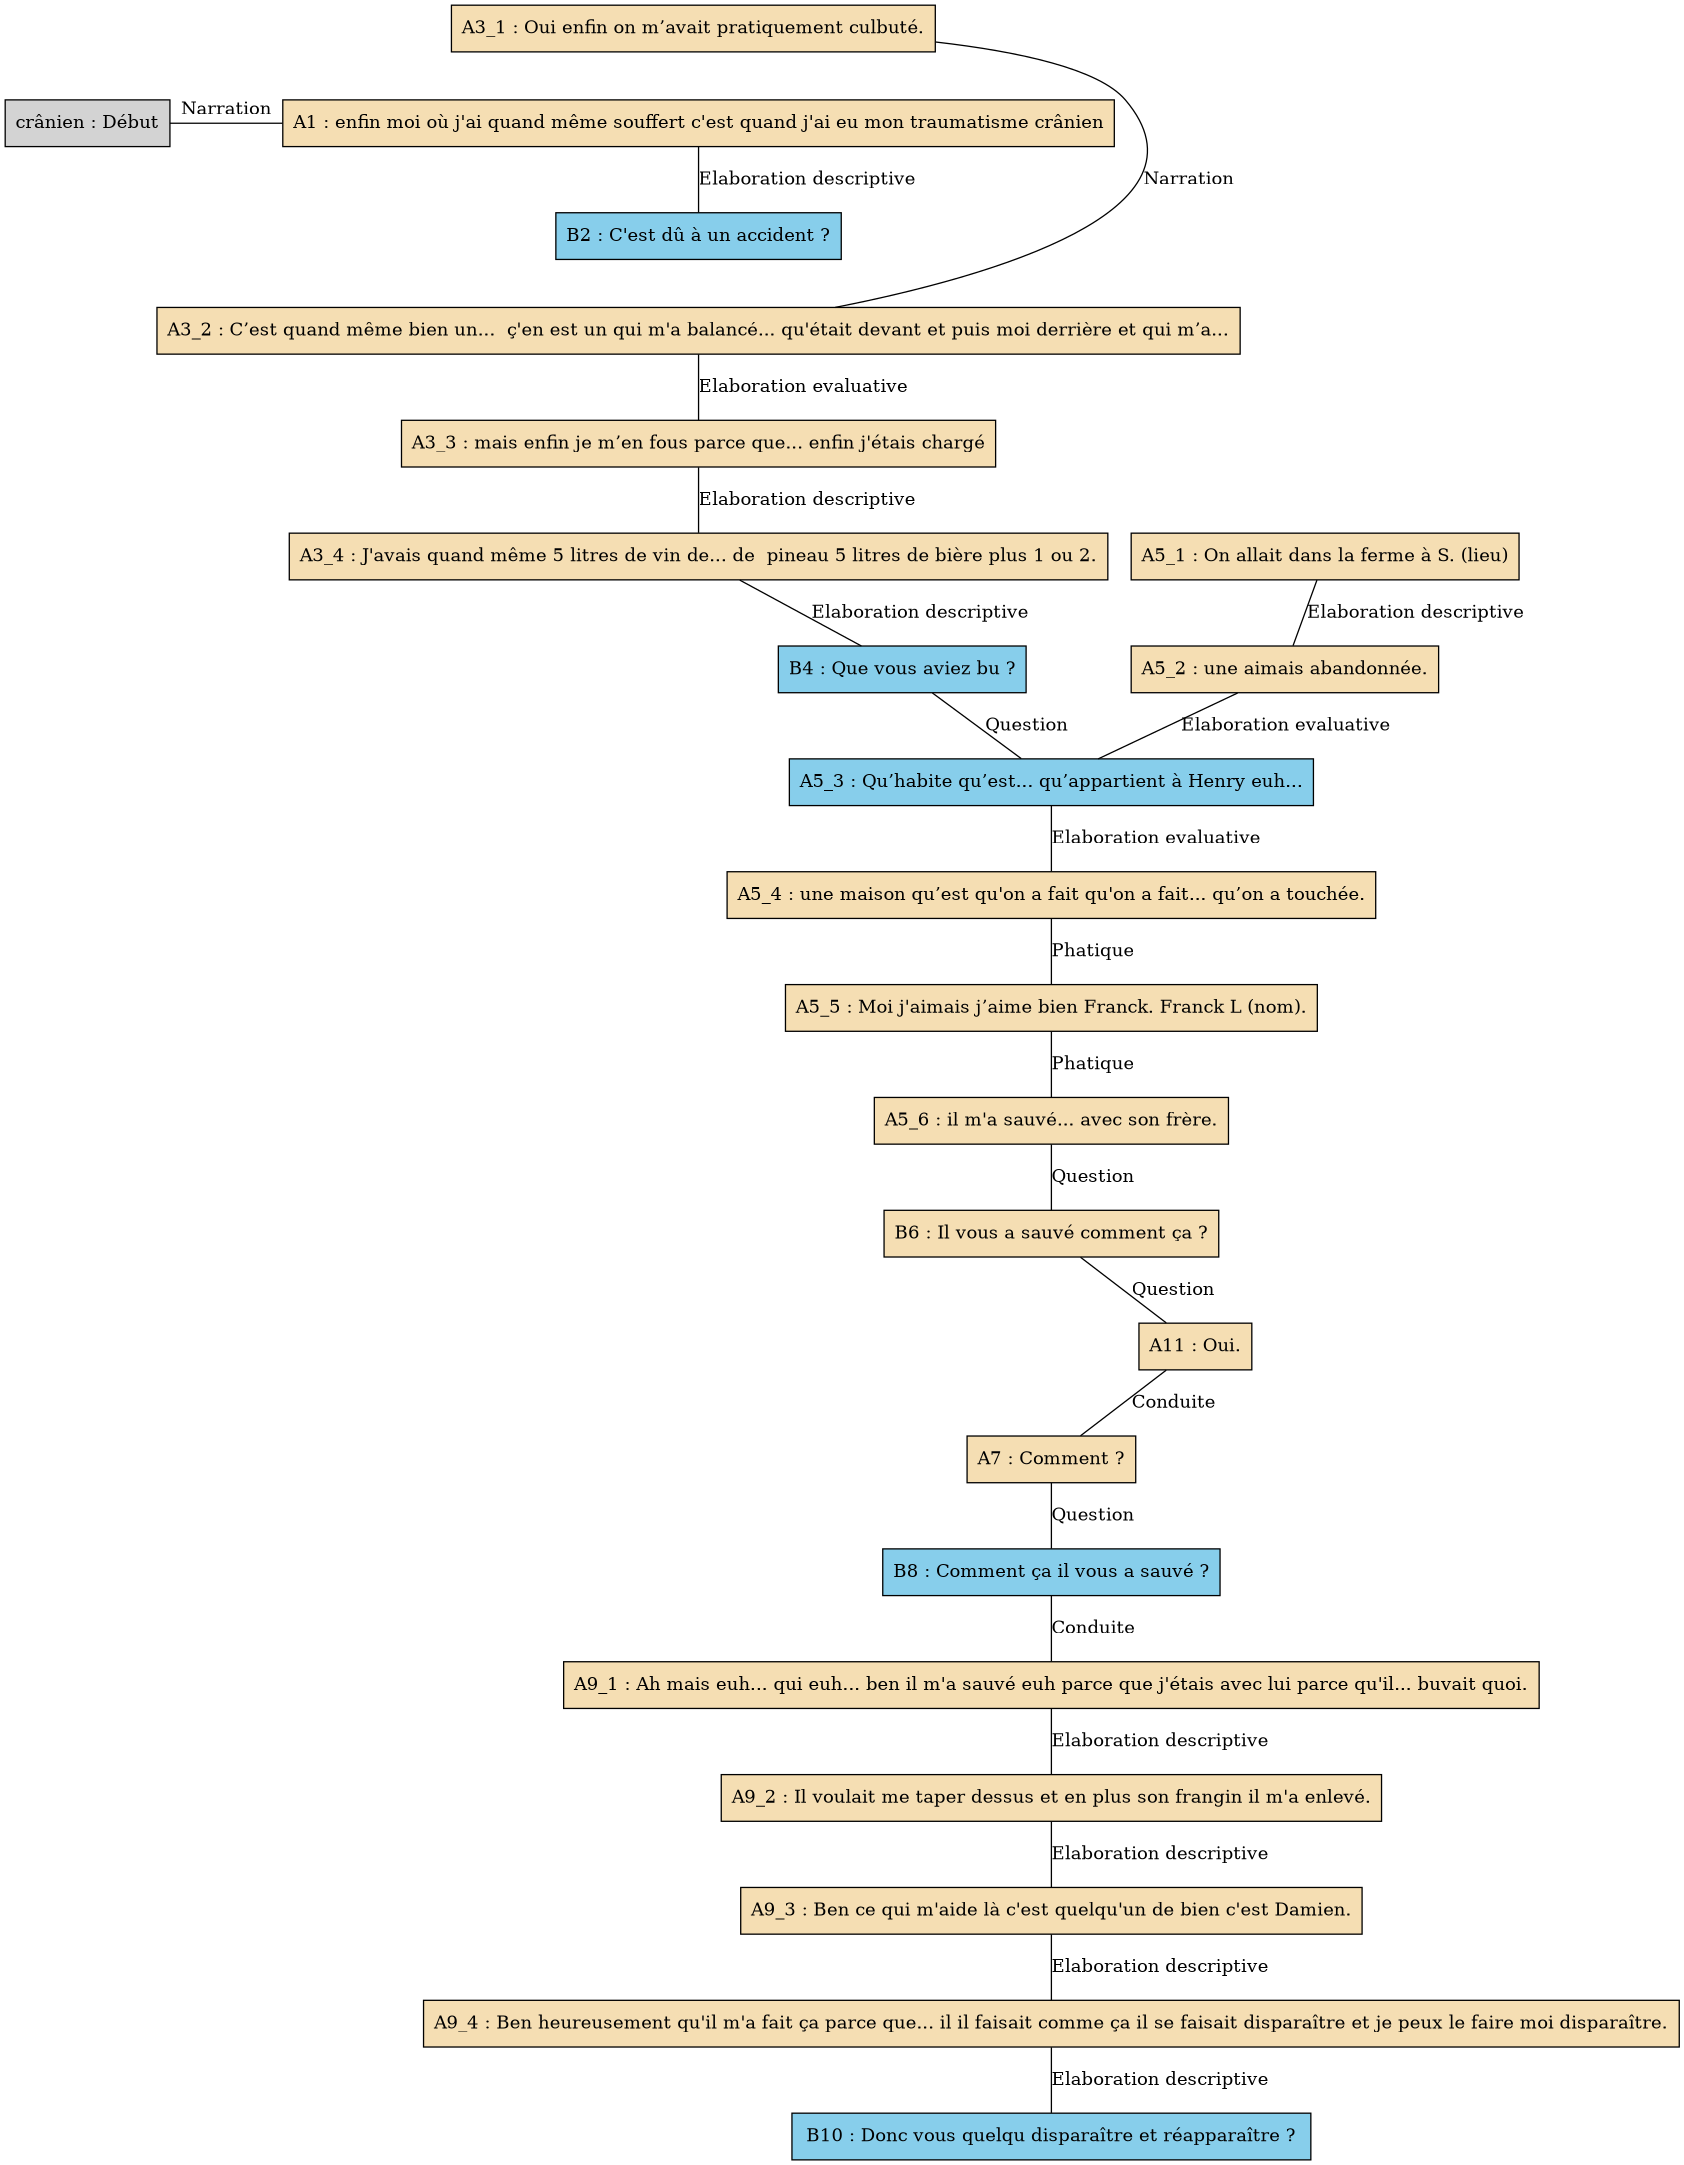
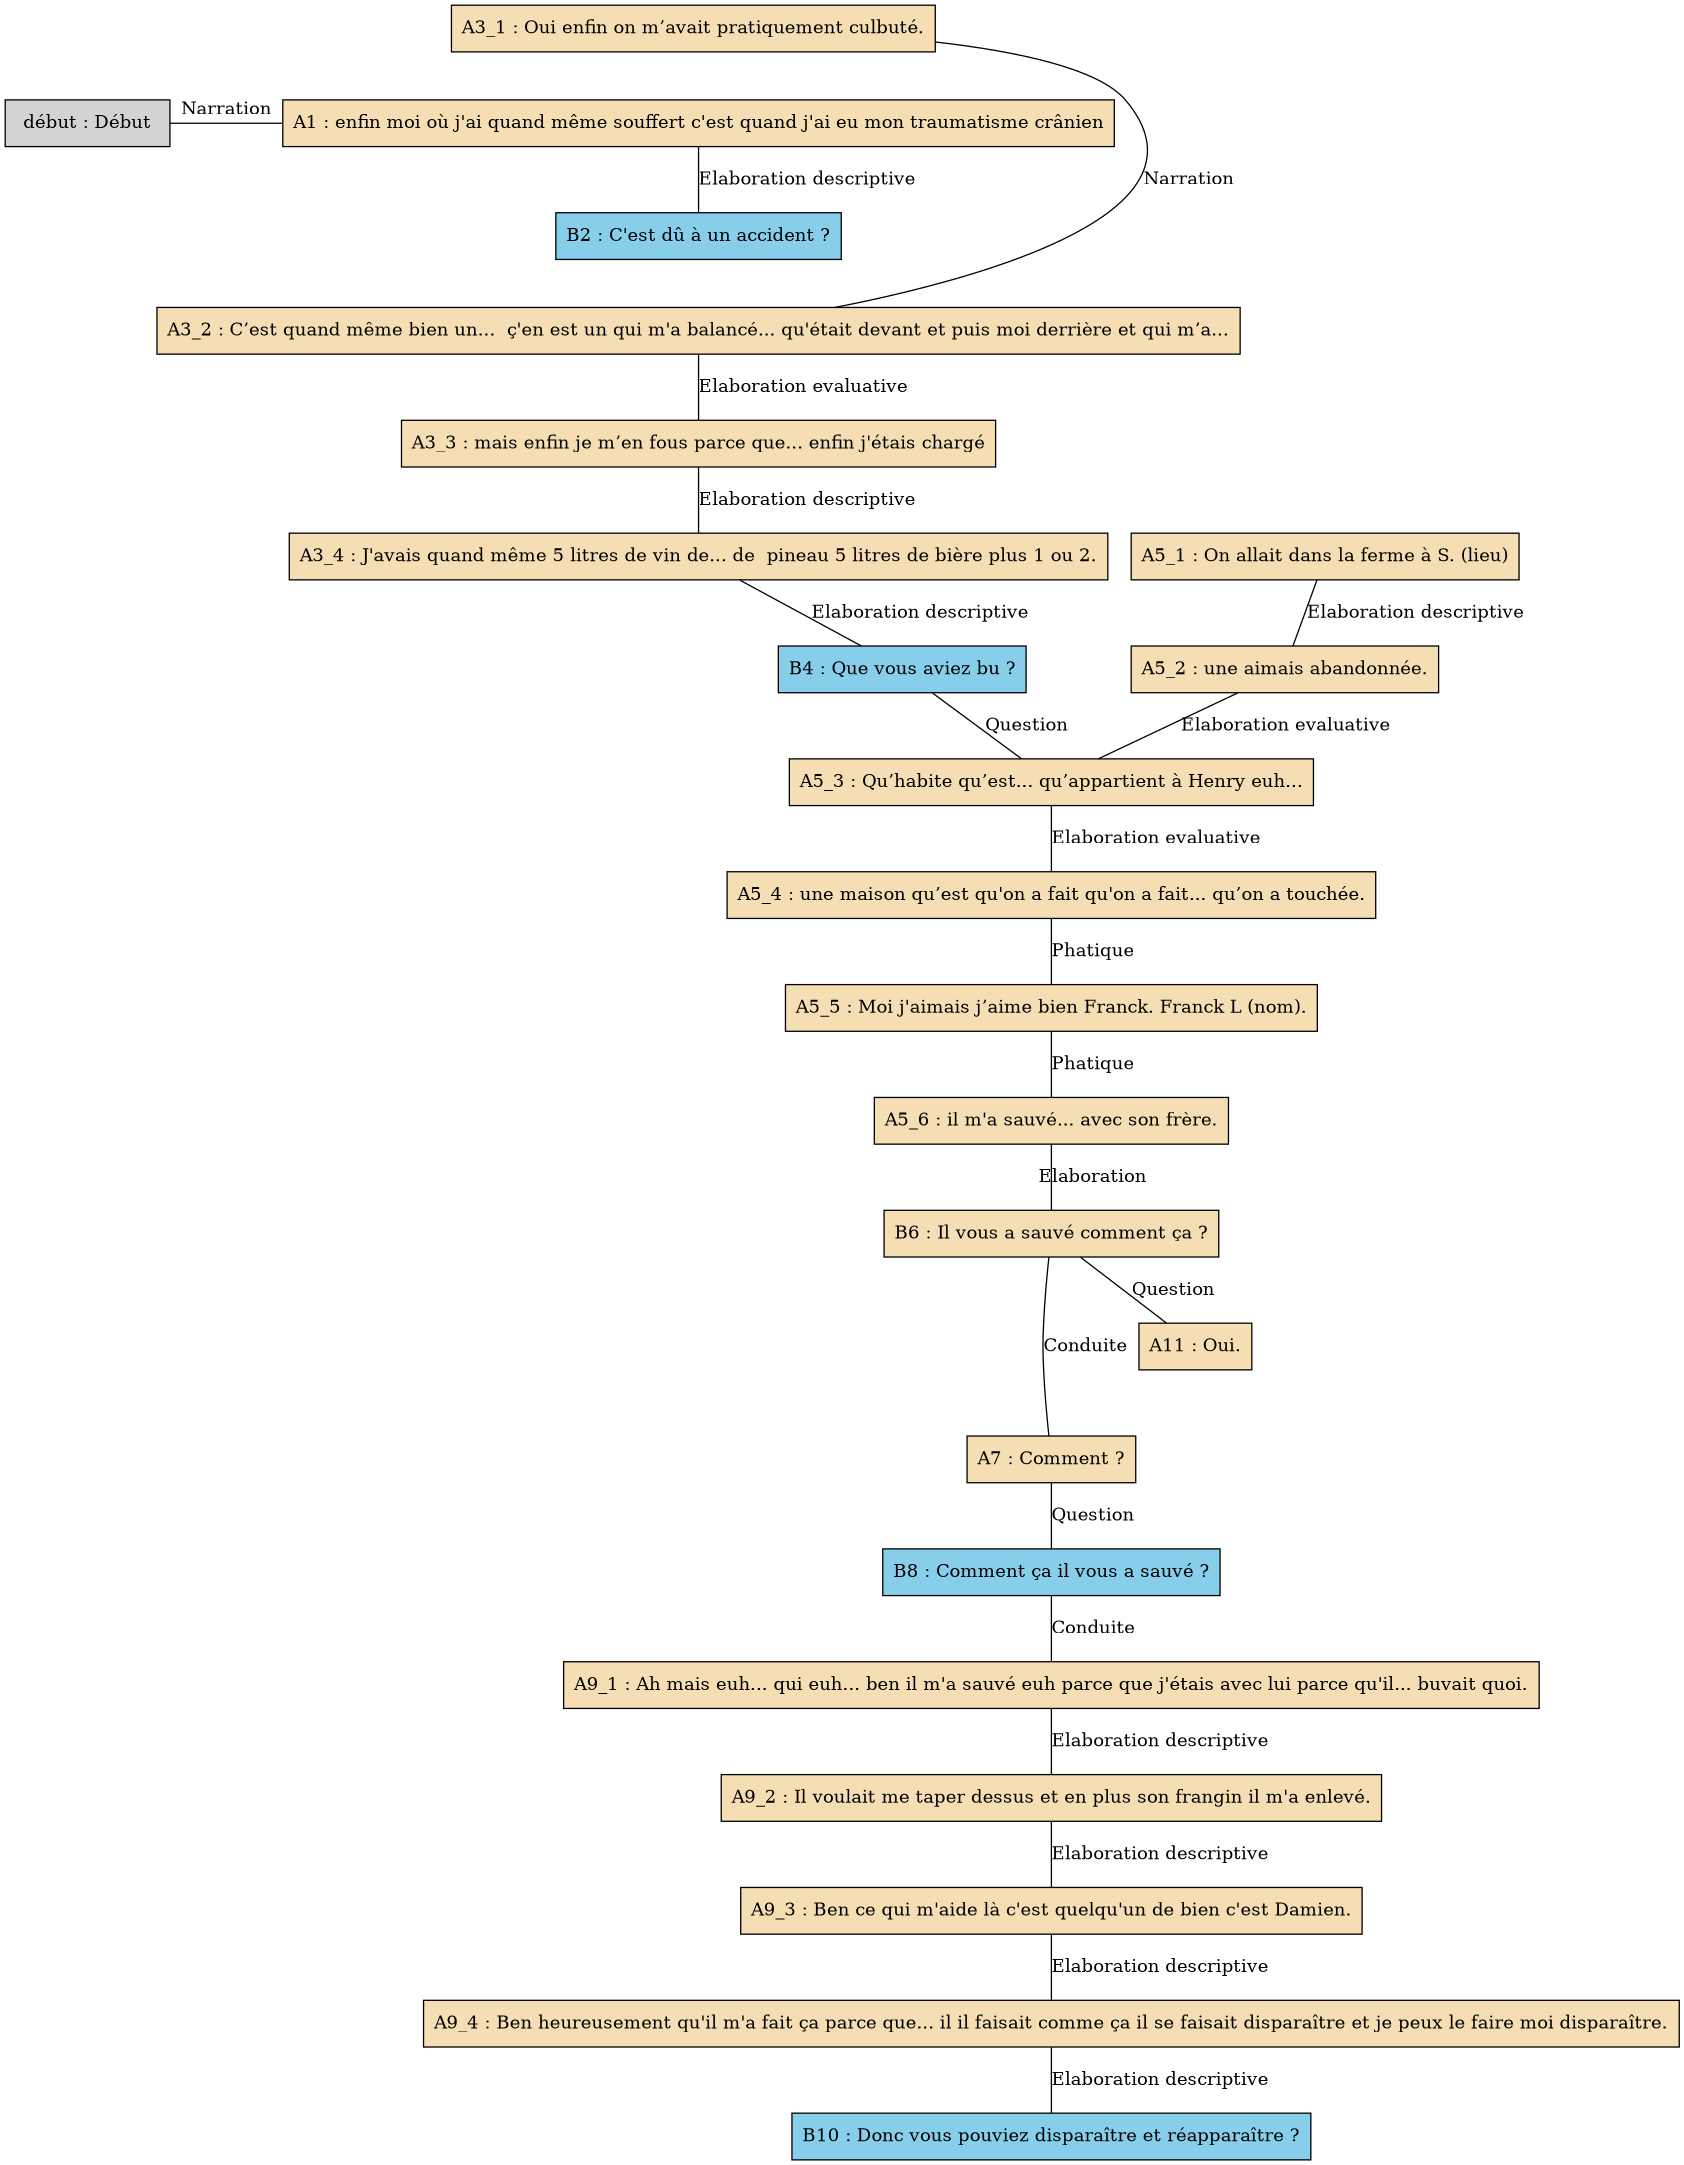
node "crânien : Début": label "crânien : Début" -> "début : Début"
node "A5_3 : Qu’habite qu’est... qu’appartient à Henry euh...": fillcolor skyblue -> wheat
edge "A5_6 : il m'a sauvé... avec son frère." -- "B6 : Il vous a sauvé comment ça ?": label "Question" -> "Elaboration"
edge "A11 : Oui." -- "A7 : Comment ?": now "B6 : Il vous a sauvé comment ça ?" -- "A7 : Comment ?"
node "B10 : Donc vous quelqu disparaître et réapparaître ?": label "B10 : Donc vous quelqu disparaître et réapparaître ?" -> "B10 : Donc vous pouviez disparaître et réapparaître ?"
